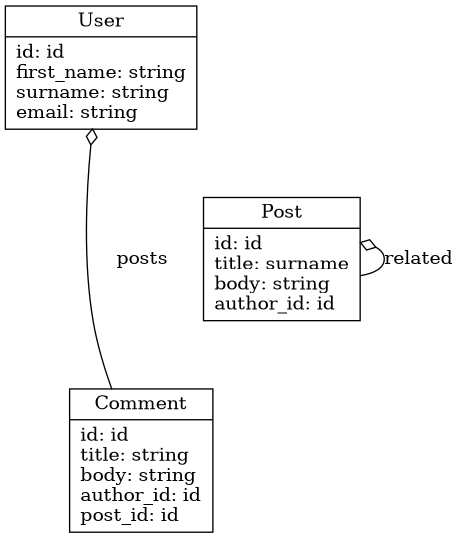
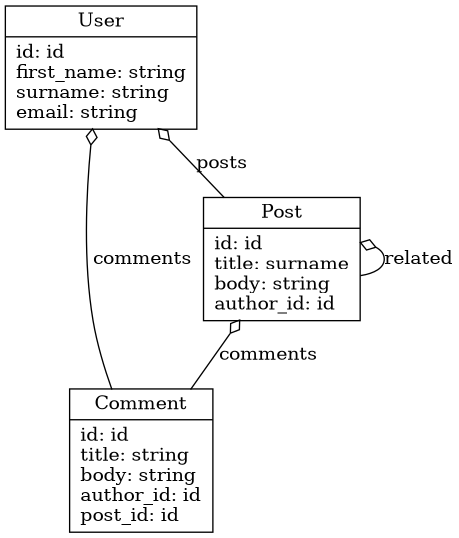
edge "User" -- "Post": added, label "posts"
edge "User" -- "Comment": label "posts" -> "comments"
edge "Post" -- "Comment": added, label "comments"
